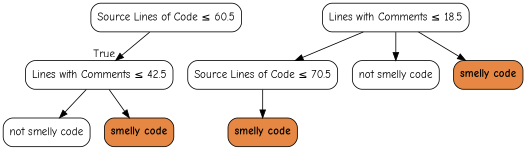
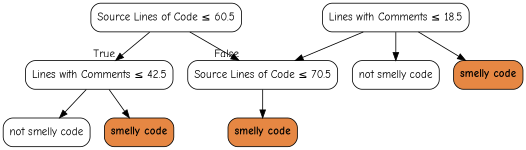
edge "Source Lines of Code ≤ 60.5" -> "Source Lines of Code ≤ 70.5": added
